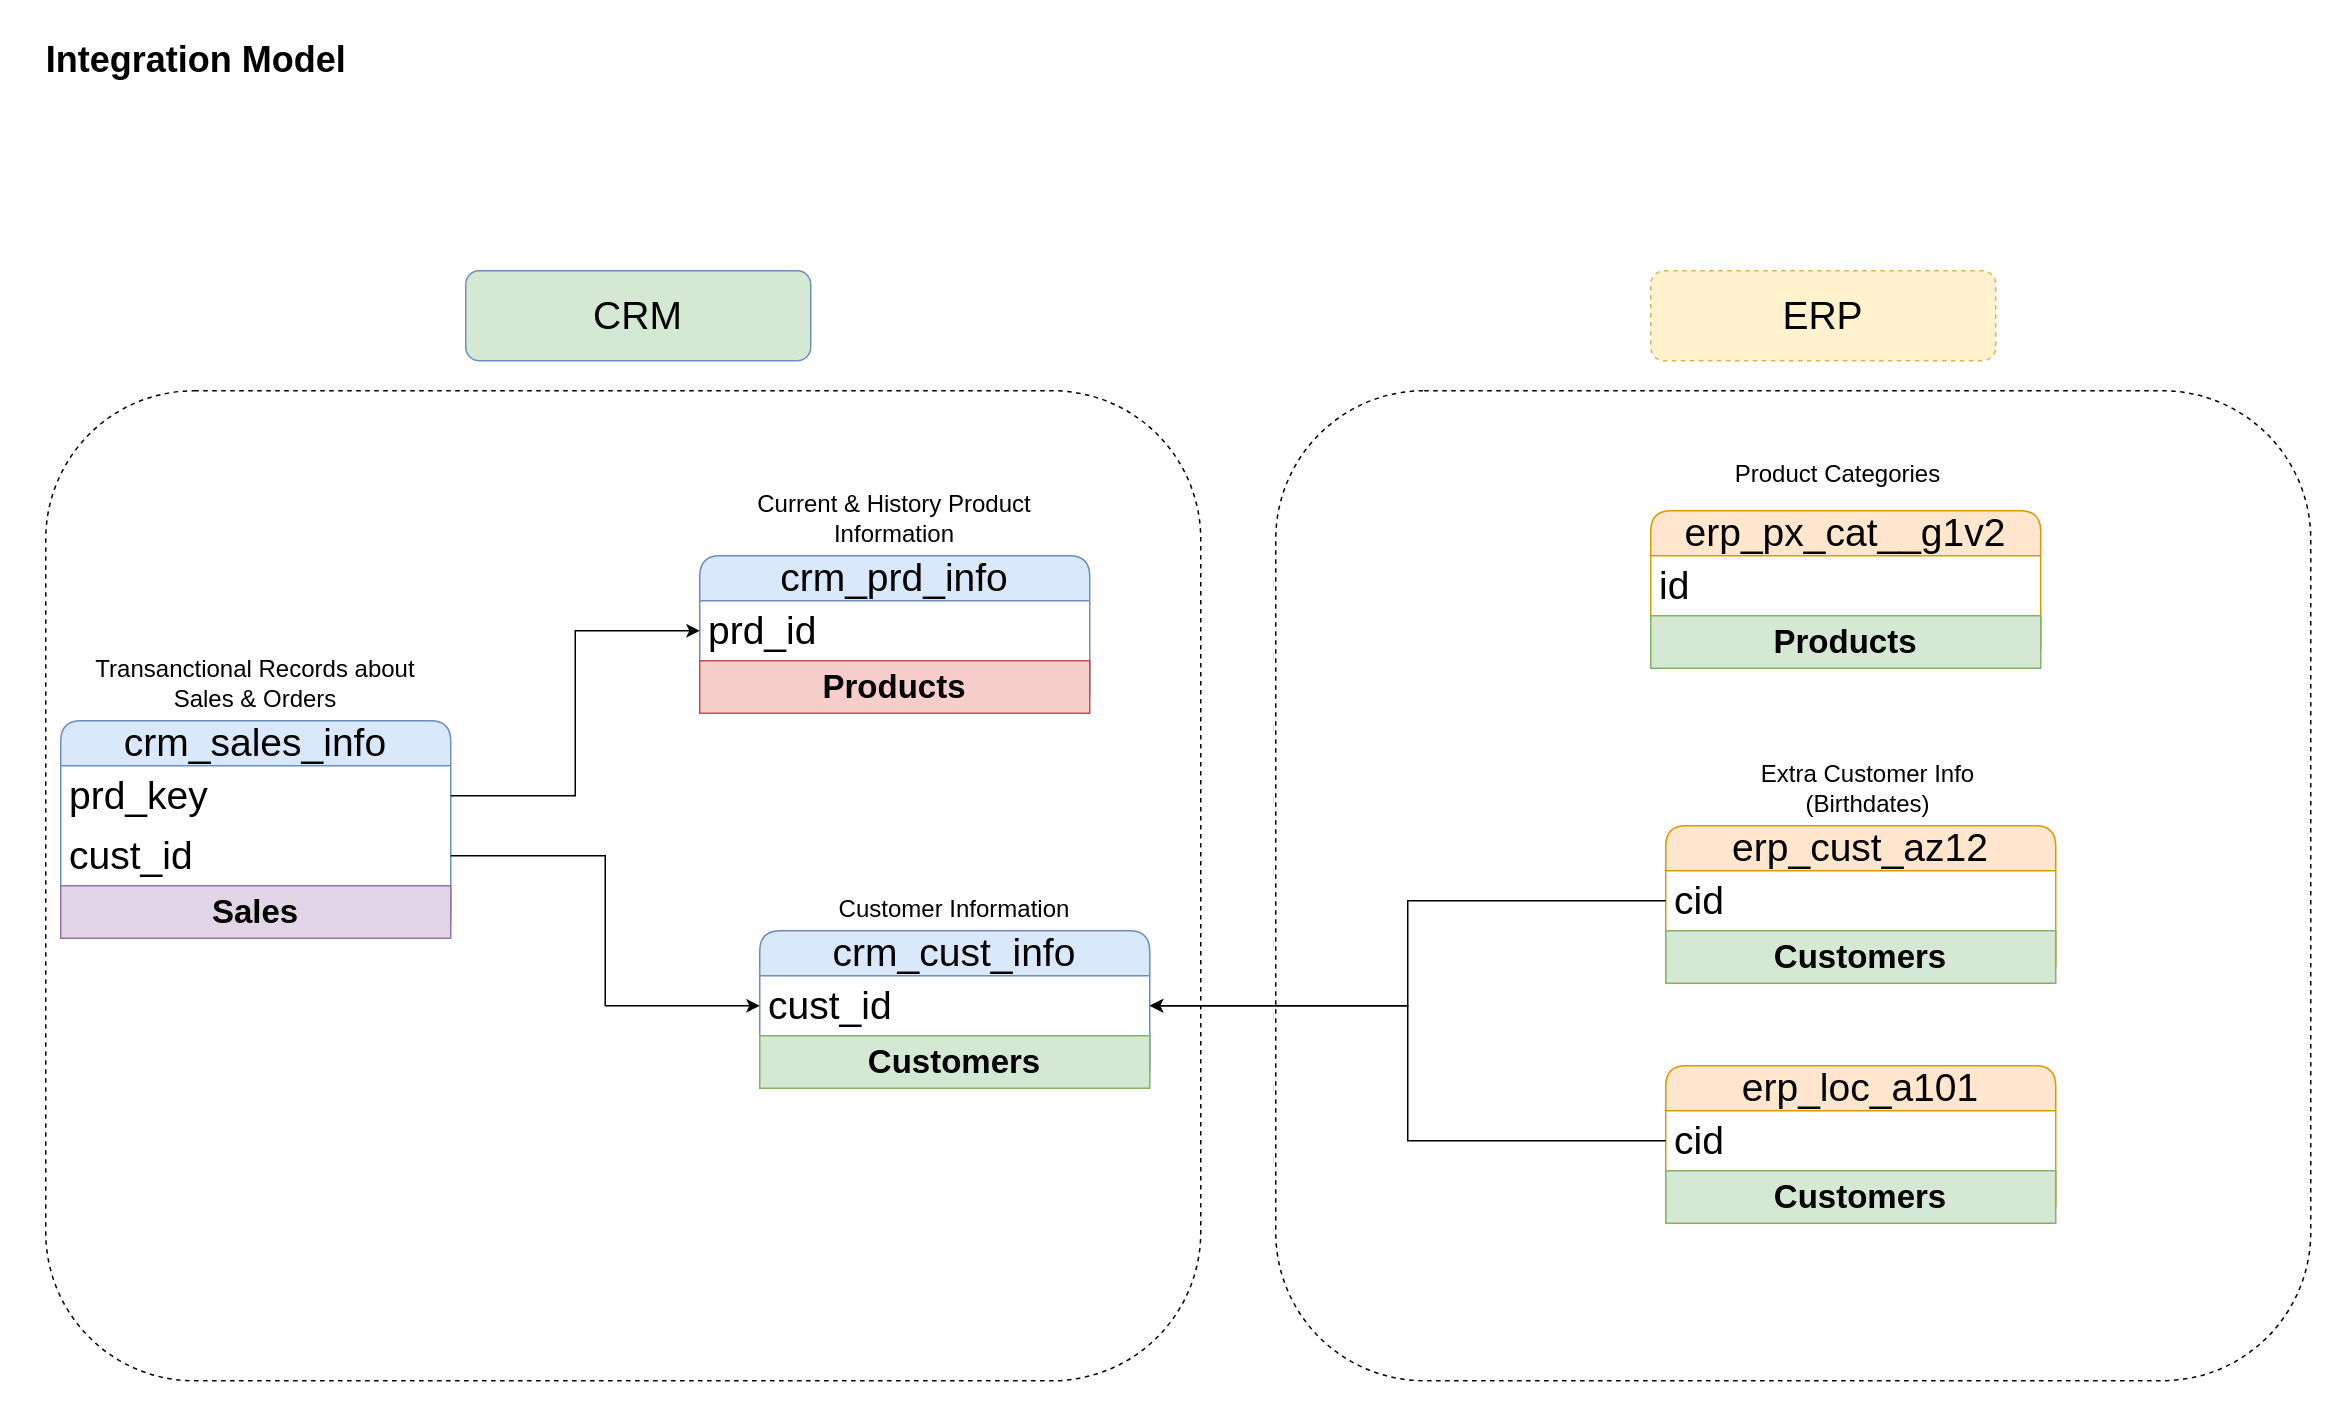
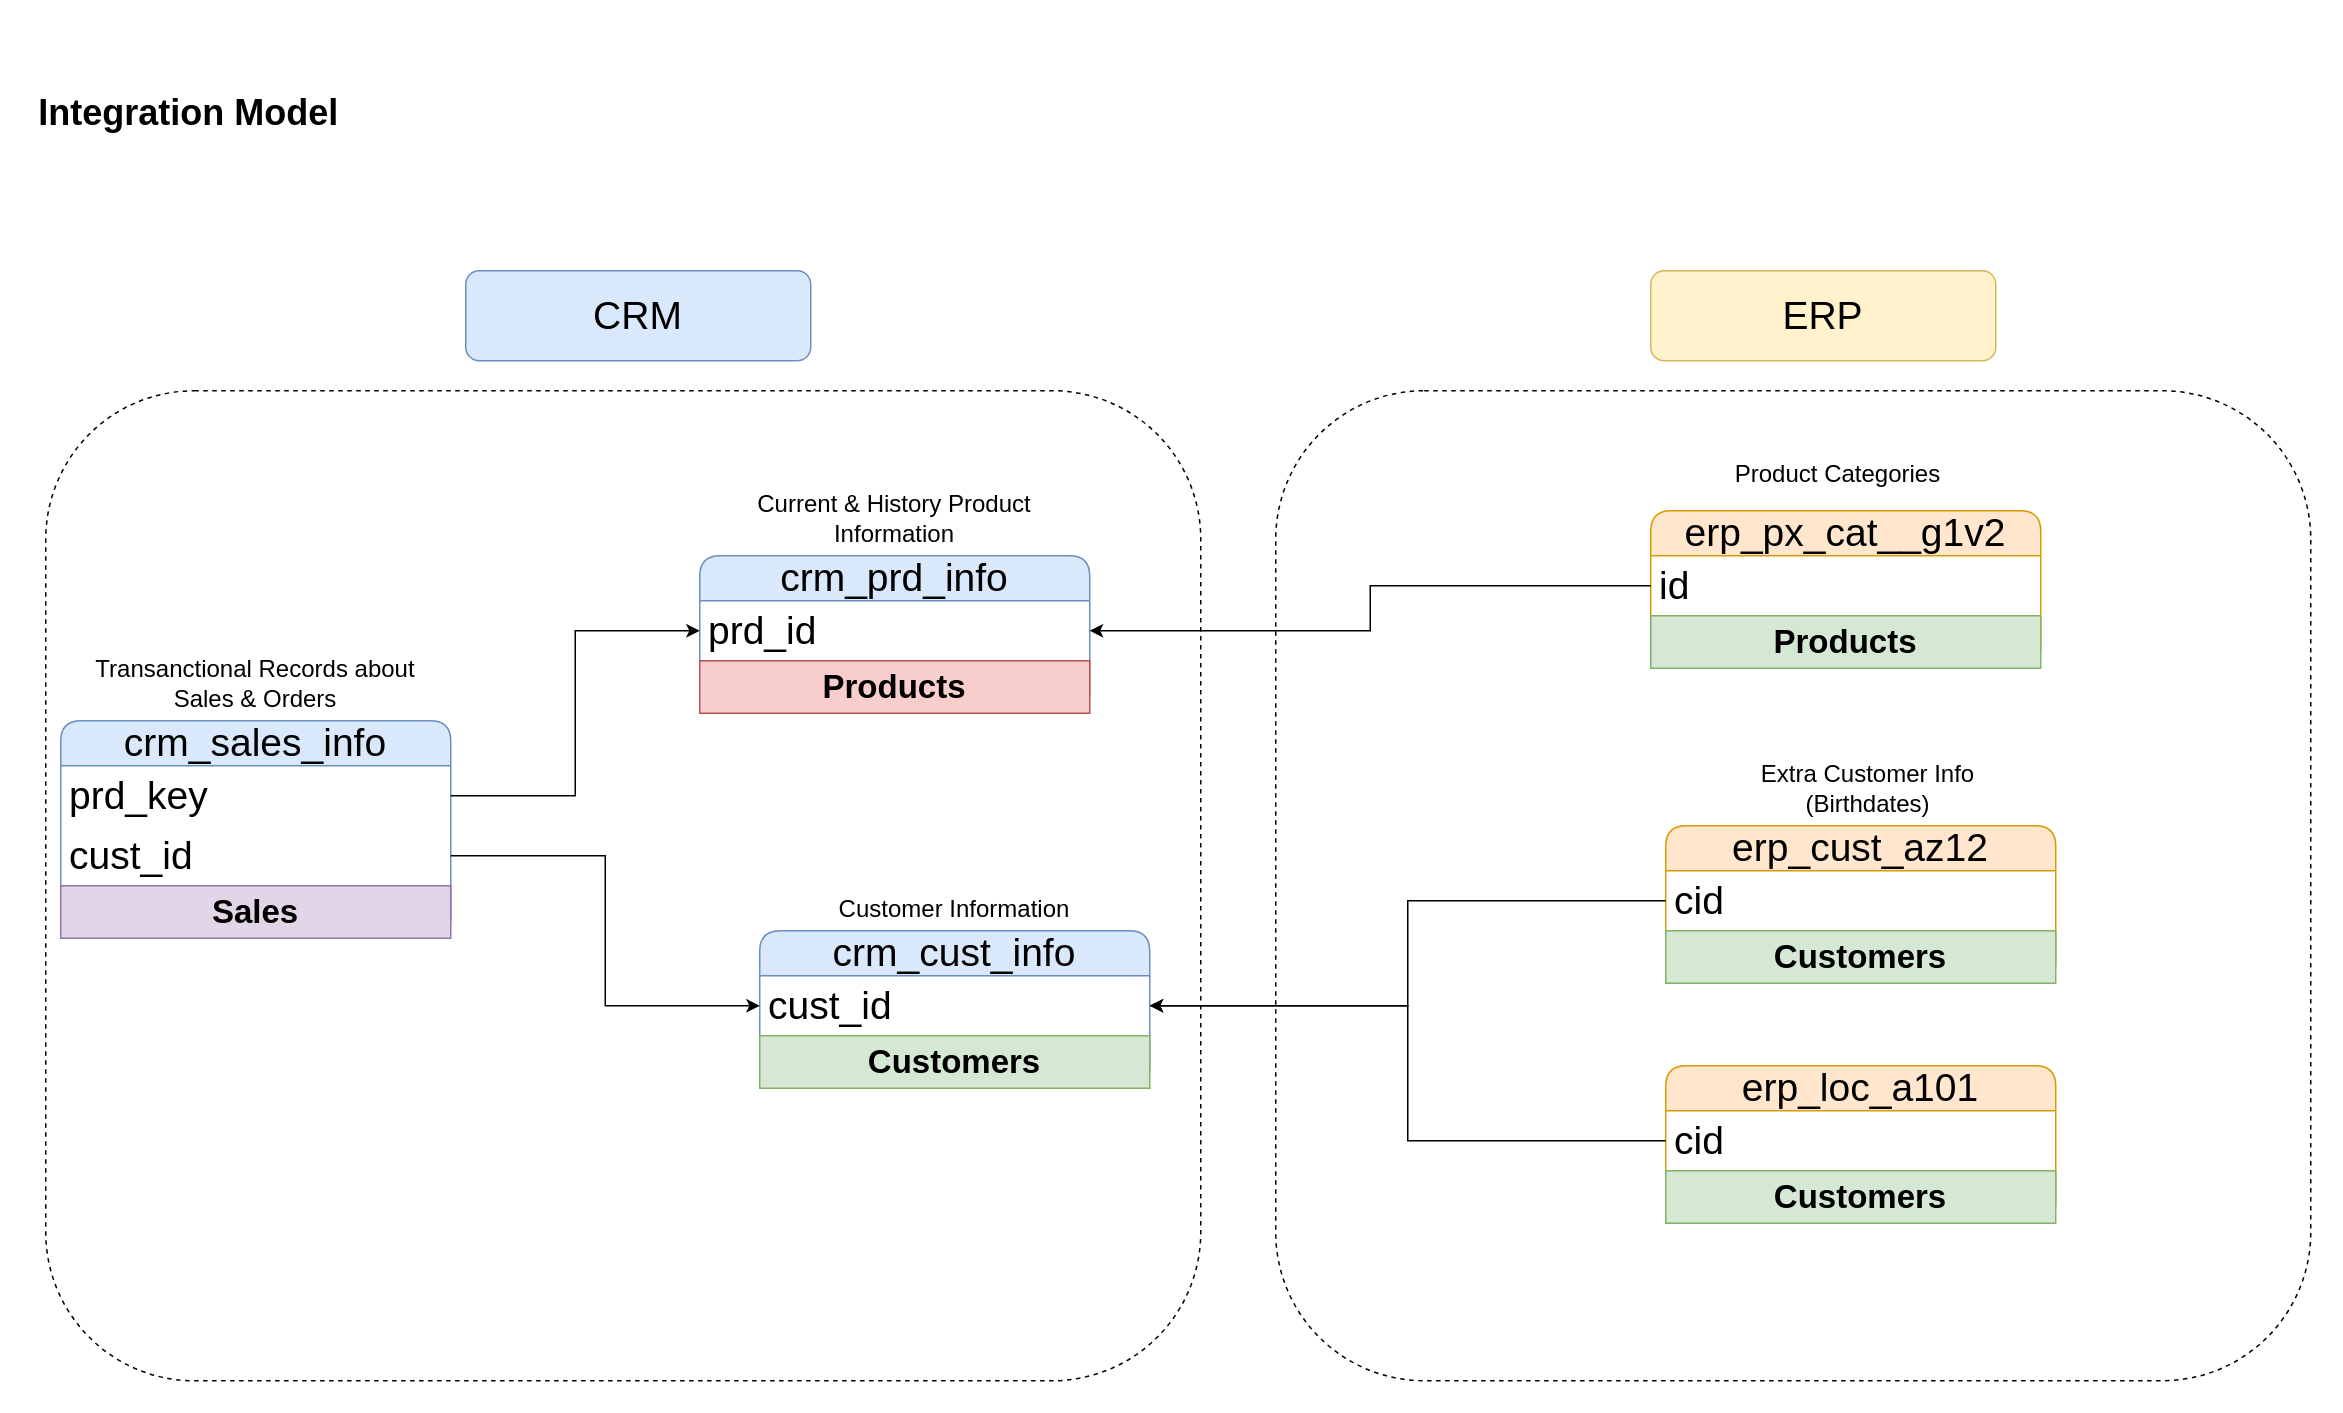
node "Integration Model": moved (196, 61) -> (188, 113)
node "CRM": fillcolor #d5e8d4 -> #dae8fc
node "ERP": style dashed -> solid
edge "id" -> "prd_id": added
